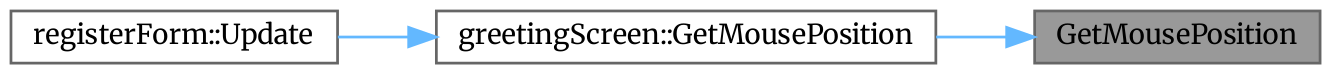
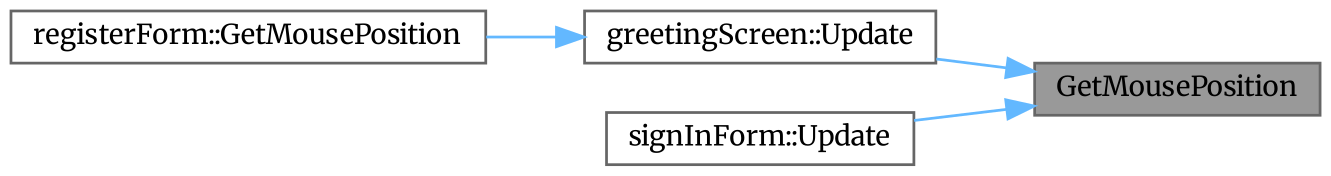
node "registerForm::Update": label "registerForm::Update" -> "registerForm::GetMousePosition"
node "greetingScreen::GetMousePosition": label "greetingScreen::GetMousePosition" -> "greetingScreen::Update"
node "signInForm::Update": added
